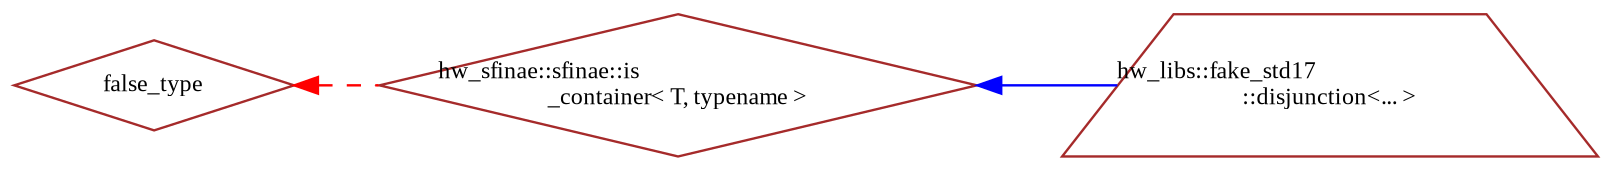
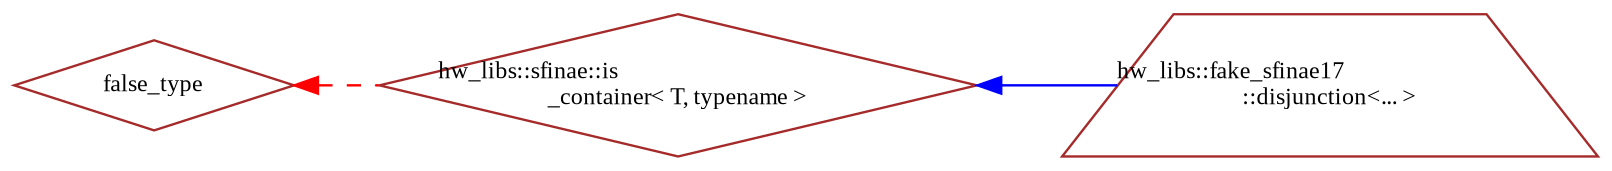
node "hw_sfinae::sfinae::is _container< T, typename >": label "hw_sfinae::sfinae::is _container< T, typename >" -> "hw_libs::sfinae::is _container< T, typename >"
node "hw_libs::fake_std17 ::disjunction<... >": label "hw_libs::fake_std17 ::disjunction<... >" -> "hw_libs::fake_sfinae17 ::disjunction<... >"
